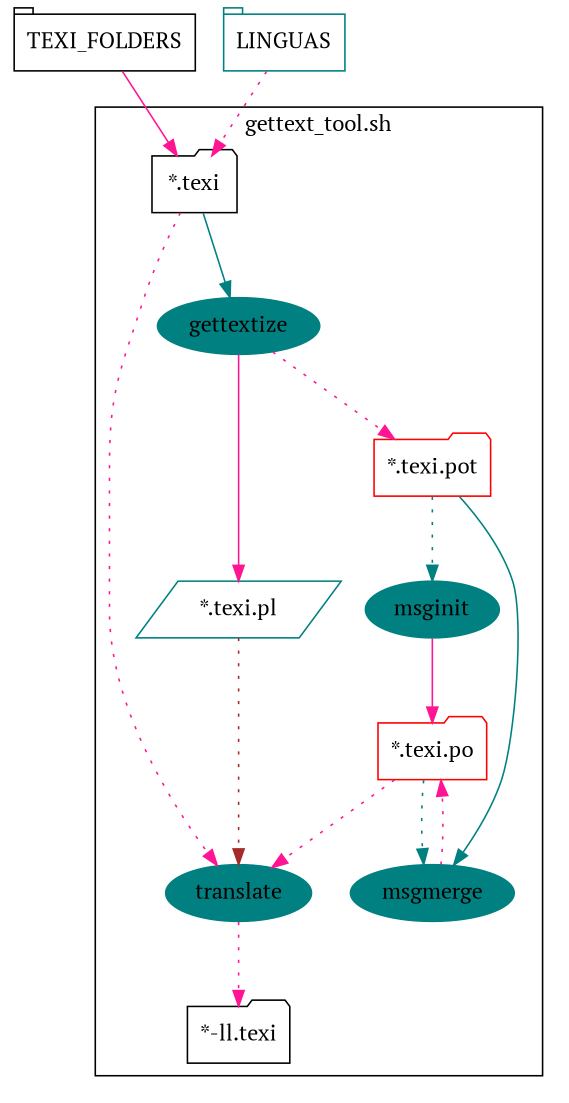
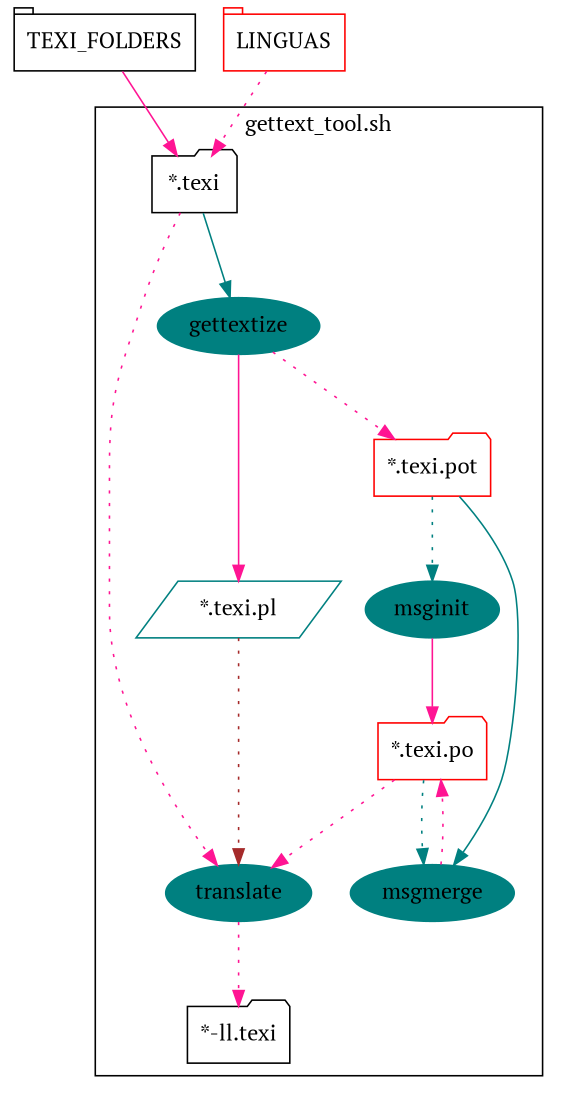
node "LINGUAS": color teal -> red
